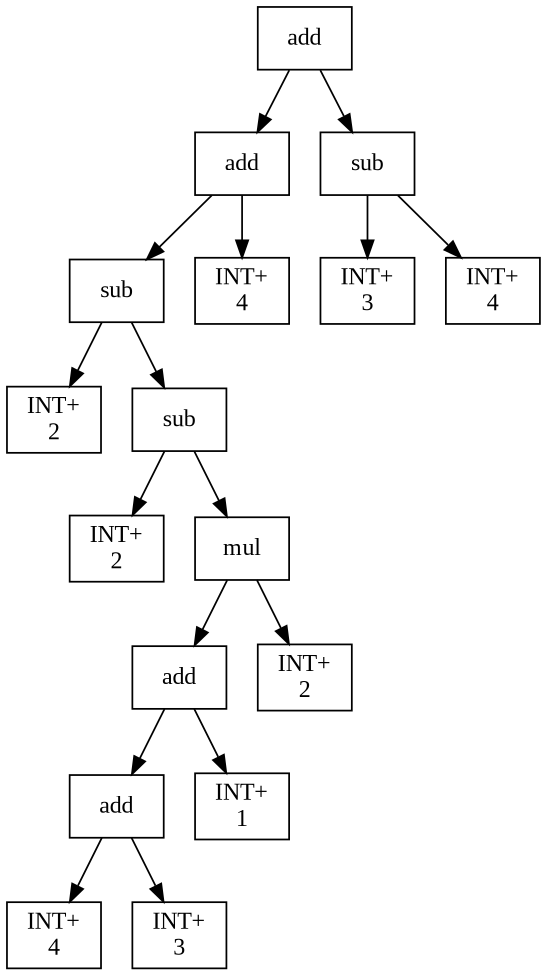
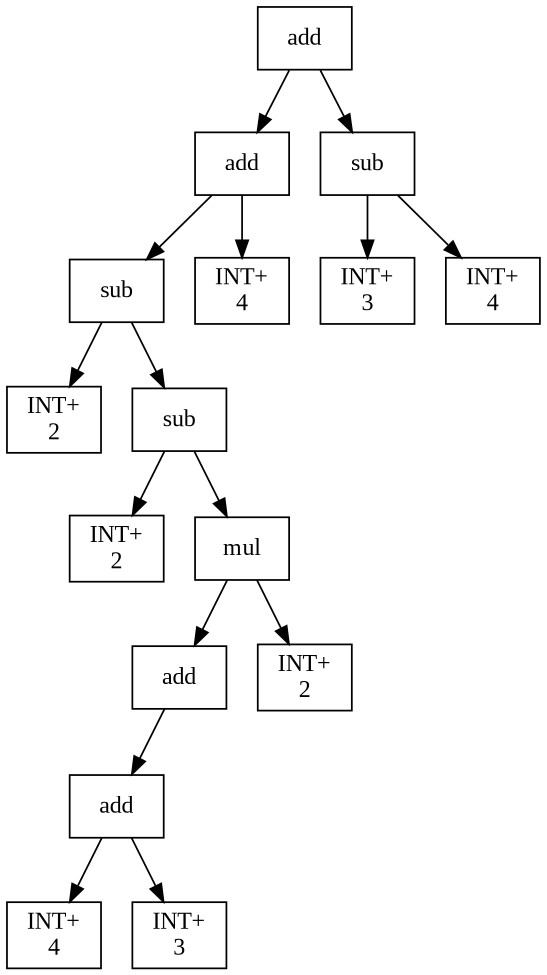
node "INT+ 1": removed
